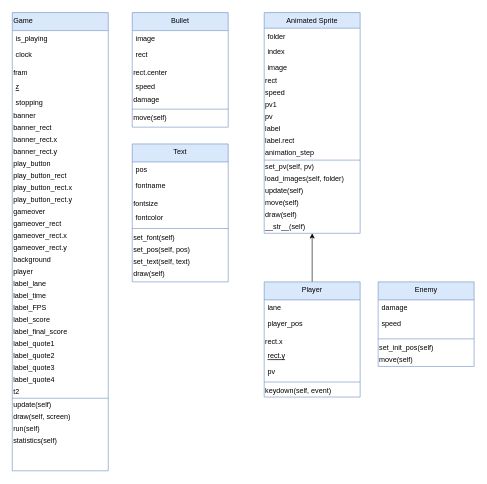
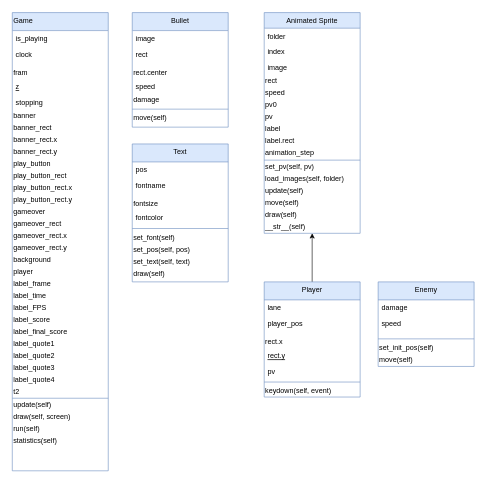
node "pv1": label "pv1" -> "pv0"
node "label_lane": label "label_lane" -> "label_frame"
